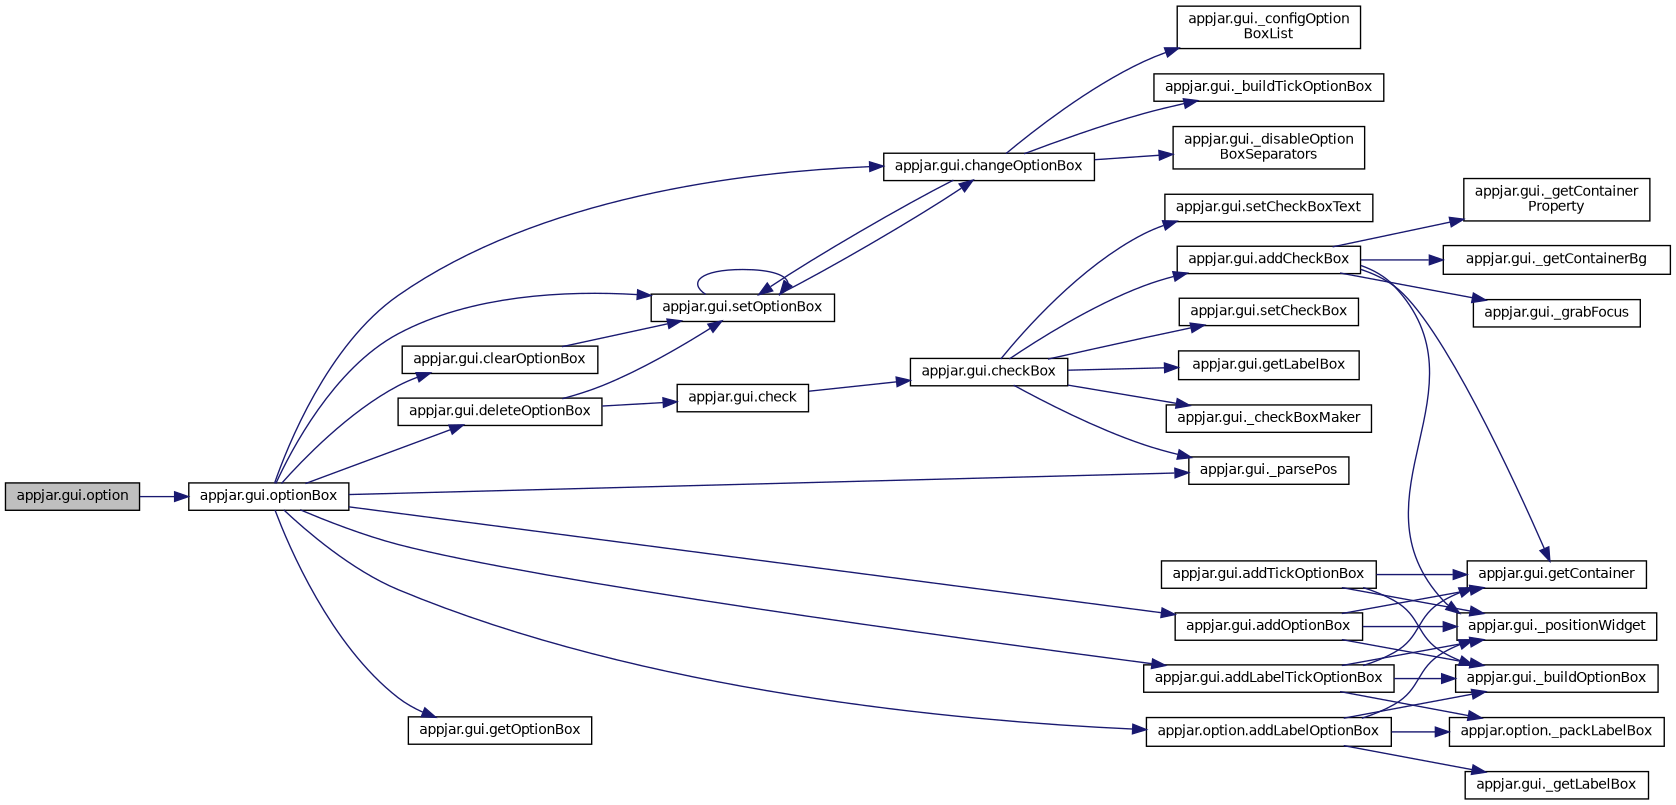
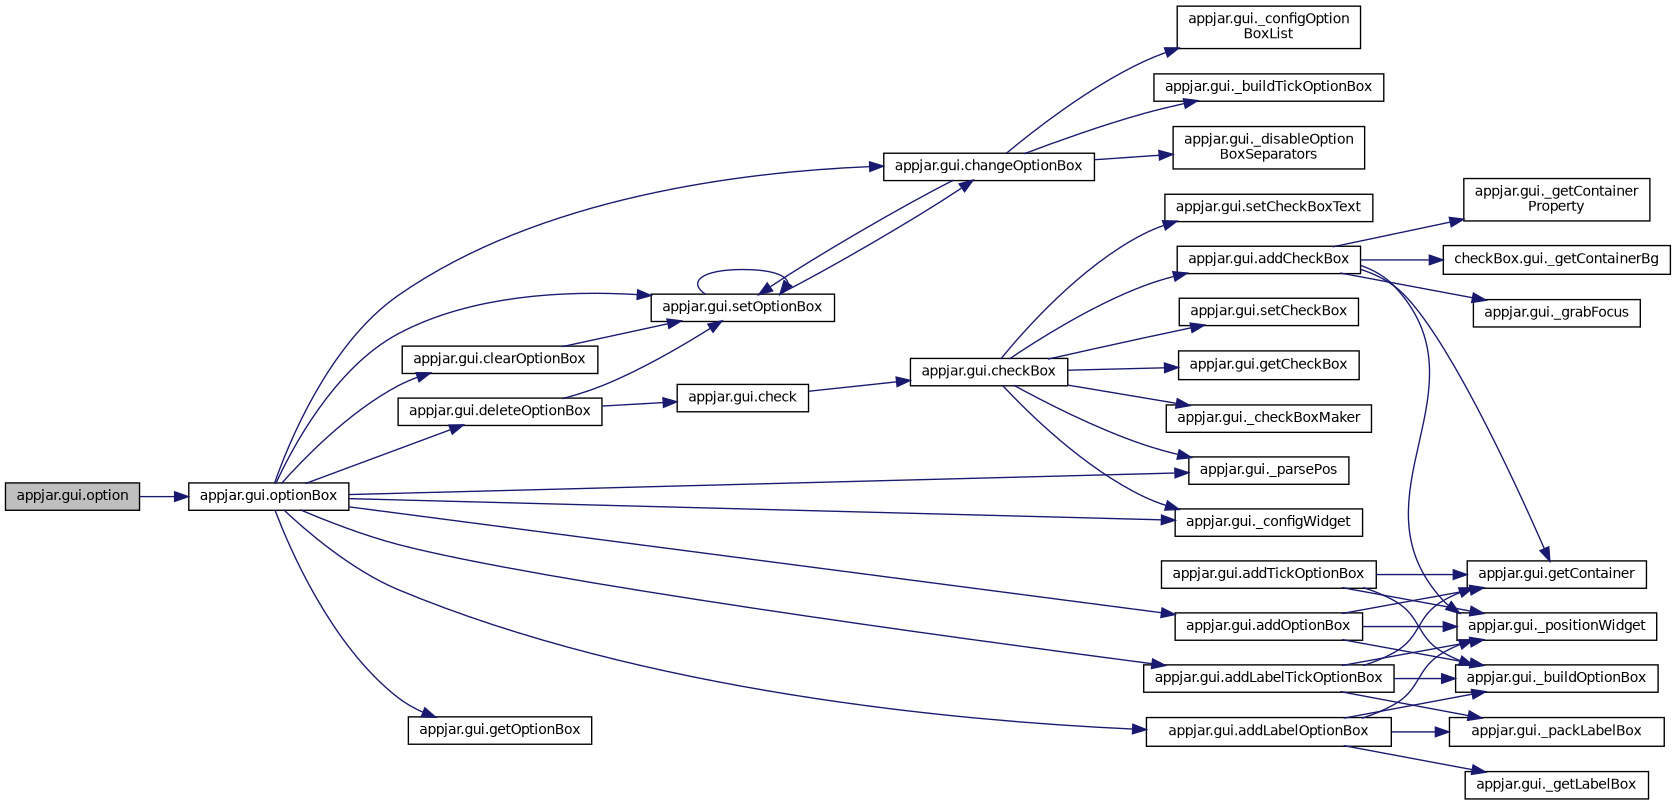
node "appjar.gui._getContainerBg": label "appjar.gui._getContainerBg" -> "checkBox.gui._getContainerBg"
node "appjar.gui.getLabelBox": label "appjar.gui.getLabelBox" -> "appjar.gui.getCheckBox"
node "appjar.gui._configWidget": added
node "appjar.option.addLabelOptionBox": label "appjar.option.addLabelOptionBox" -> "appjar.gui.addLabelOptionBox"
node "appjar.option._packLabelBox": label "appjar.option._packLabelBox" -> "appjar.gui._packLabelBox"
